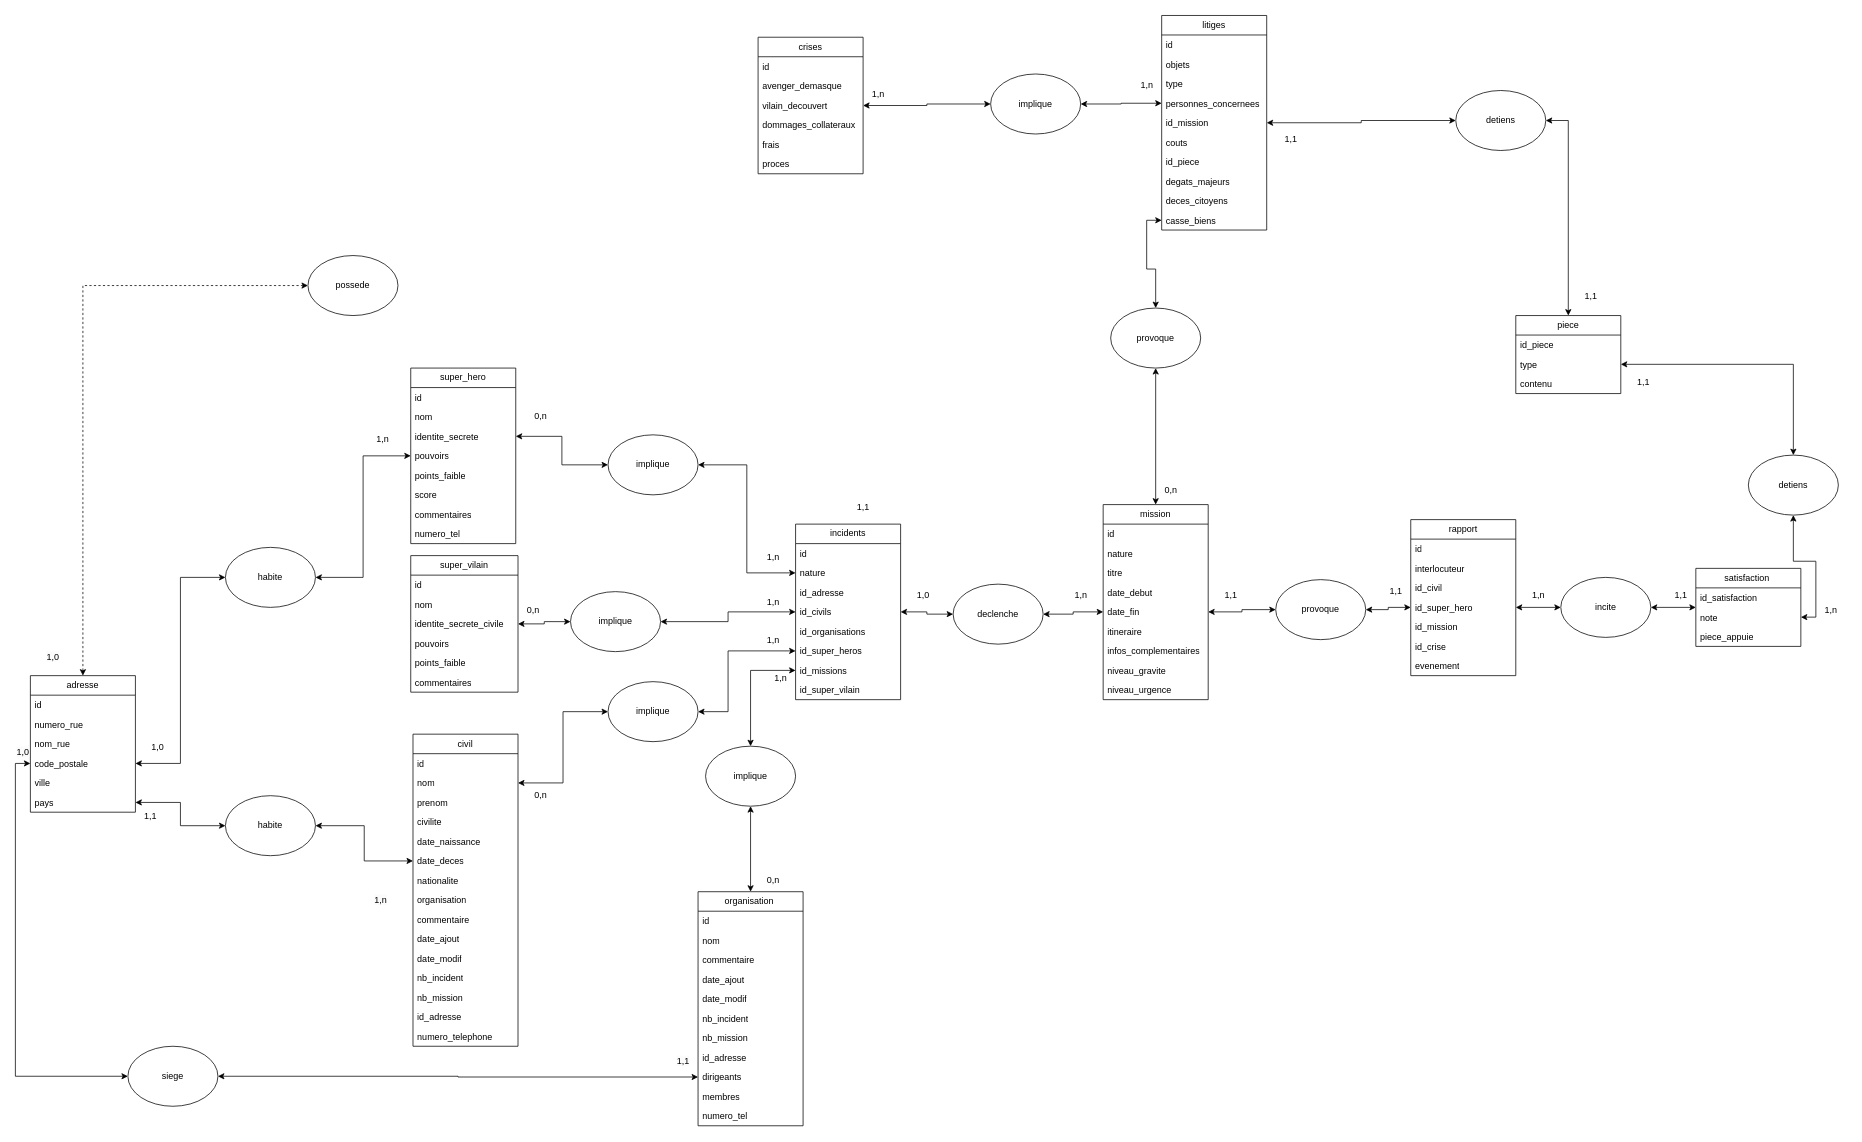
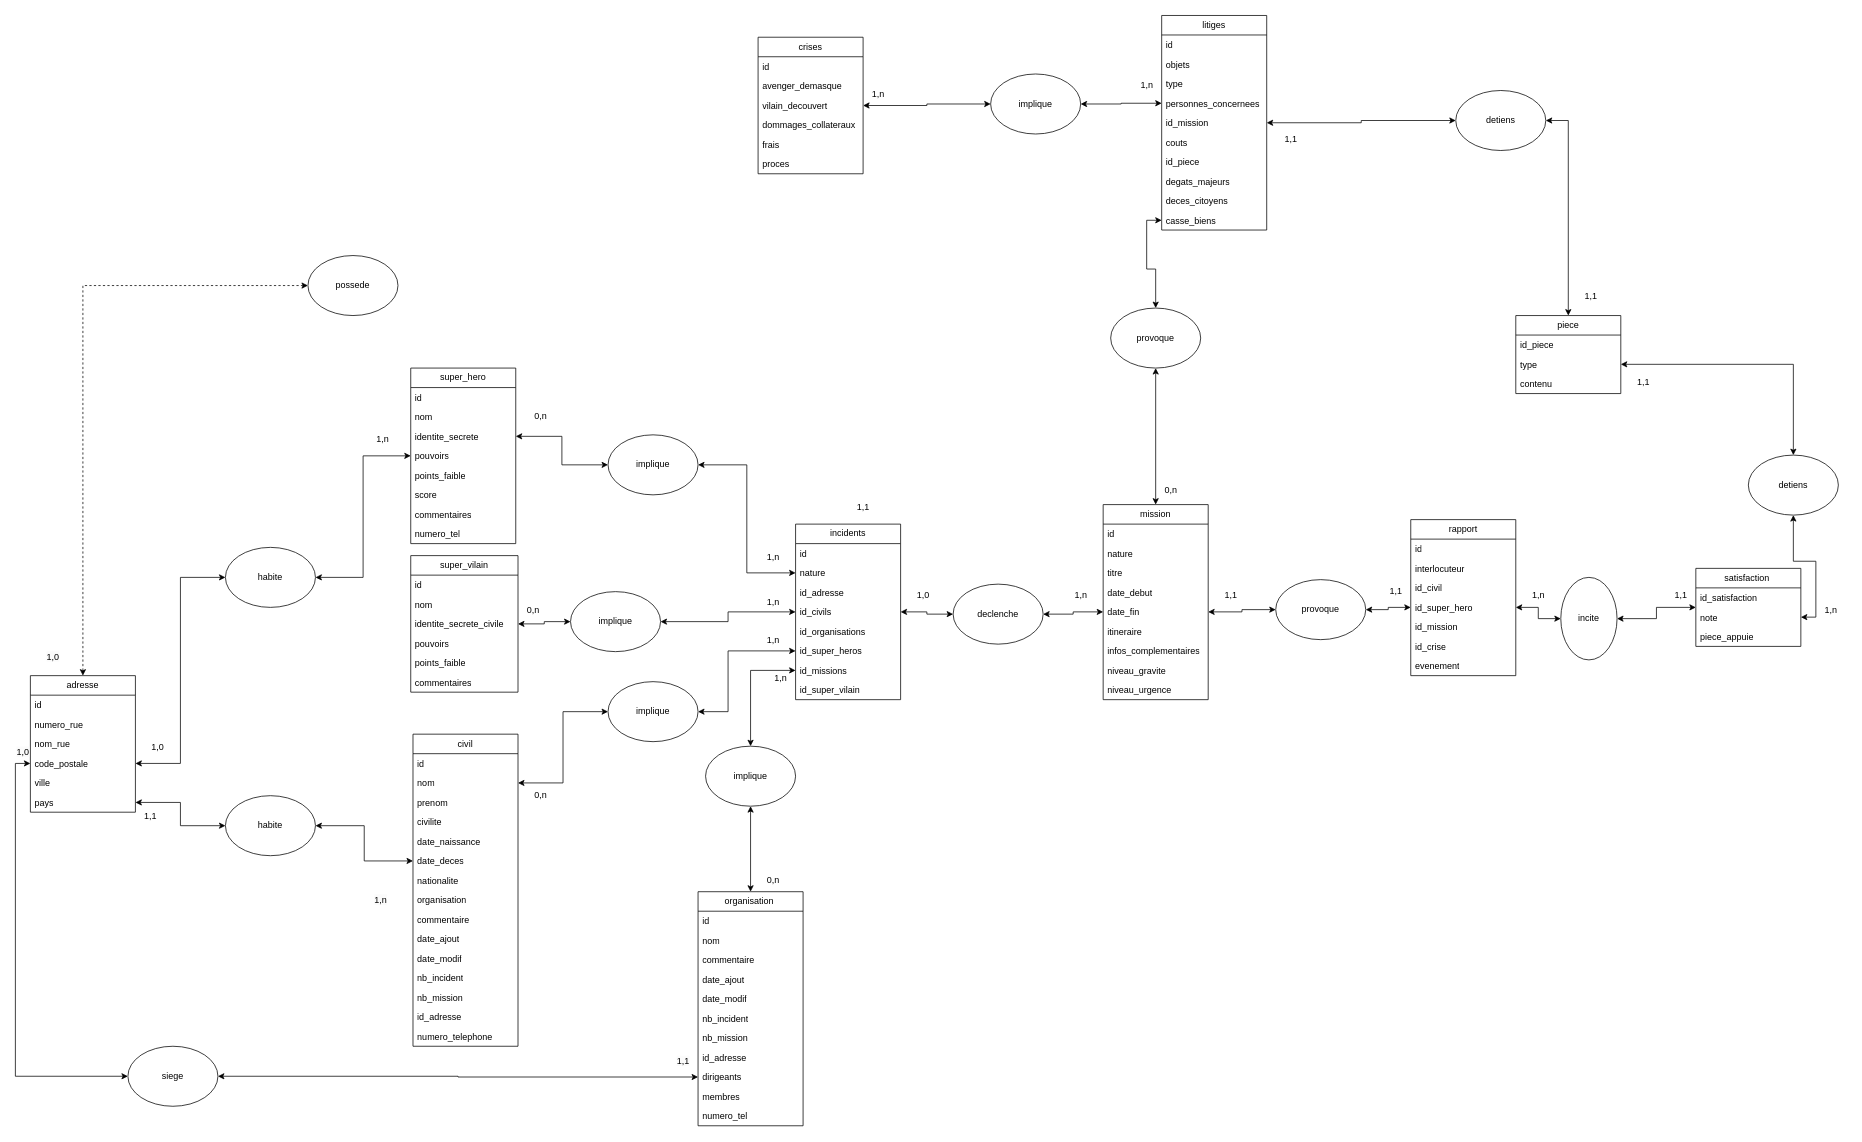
node "incite": size 90x60 -> 56x83
